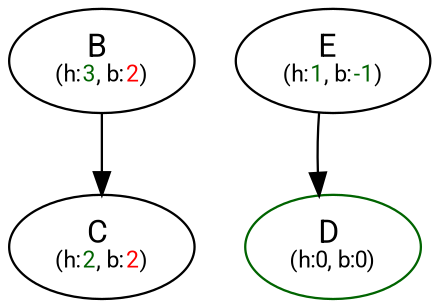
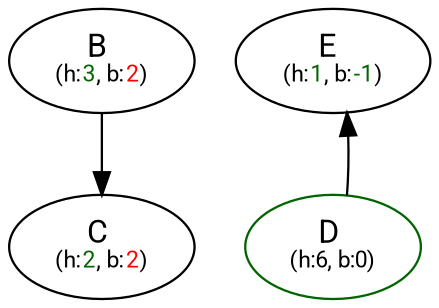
edge "E" -> "D": reversed
node "D": text "(h:0, b:0)" -> "(h:6, b:0)"
